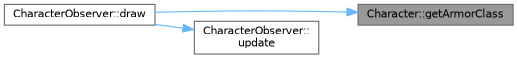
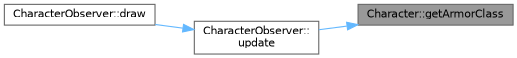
edge "CharacterObserver::draw" -> "Character::getArmorClass": now "CharacterObserver:: update" -> "Character::getArmorClass"
